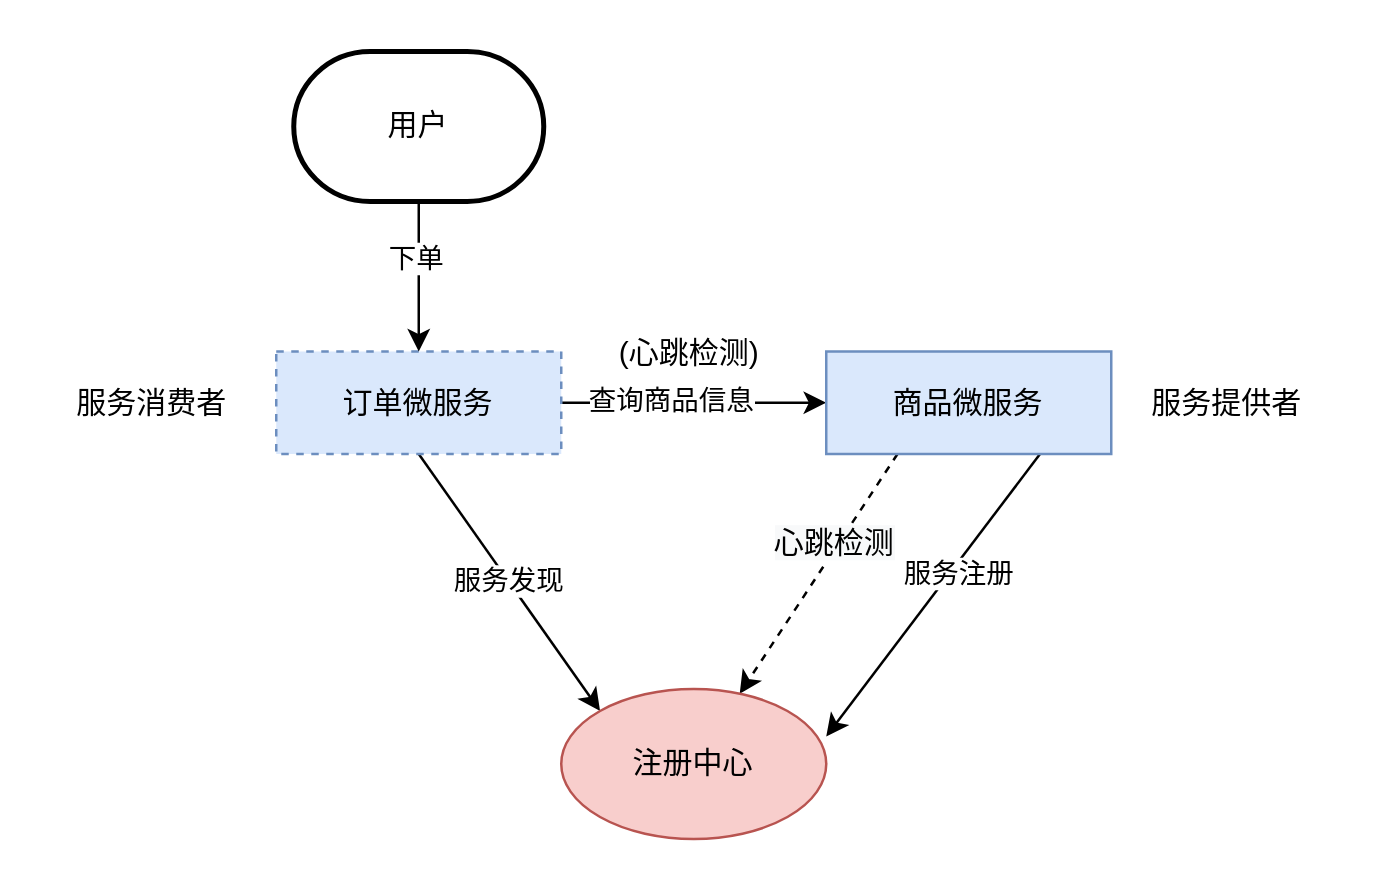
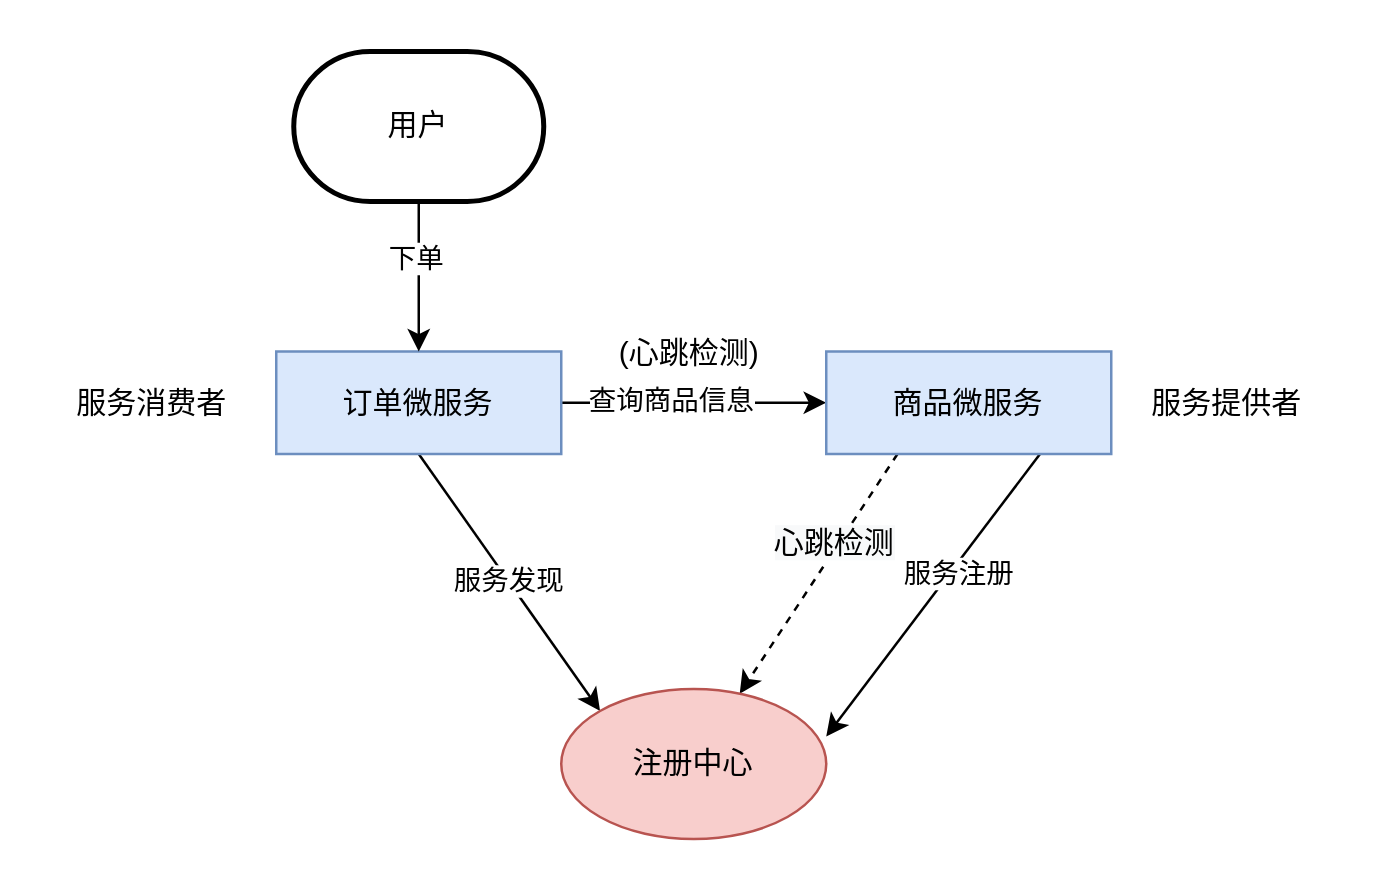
node "订单微服务": style dashed -> solid
